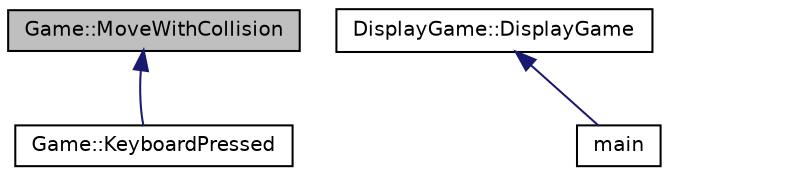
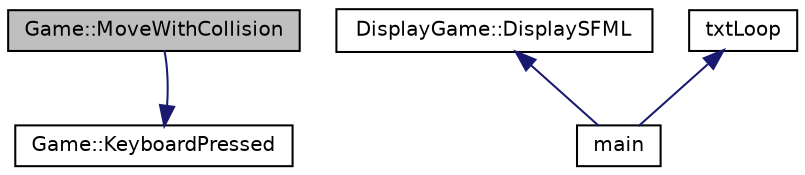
node "DisplayGame::DisplayGame": label "DisplayGame::DisplayGame" -> "DisplayGame::DisplaySFML"
node "txtLoop": added
edge "Game::KeyboardPressed" -> "Game::MoveWithCollision": reversed
